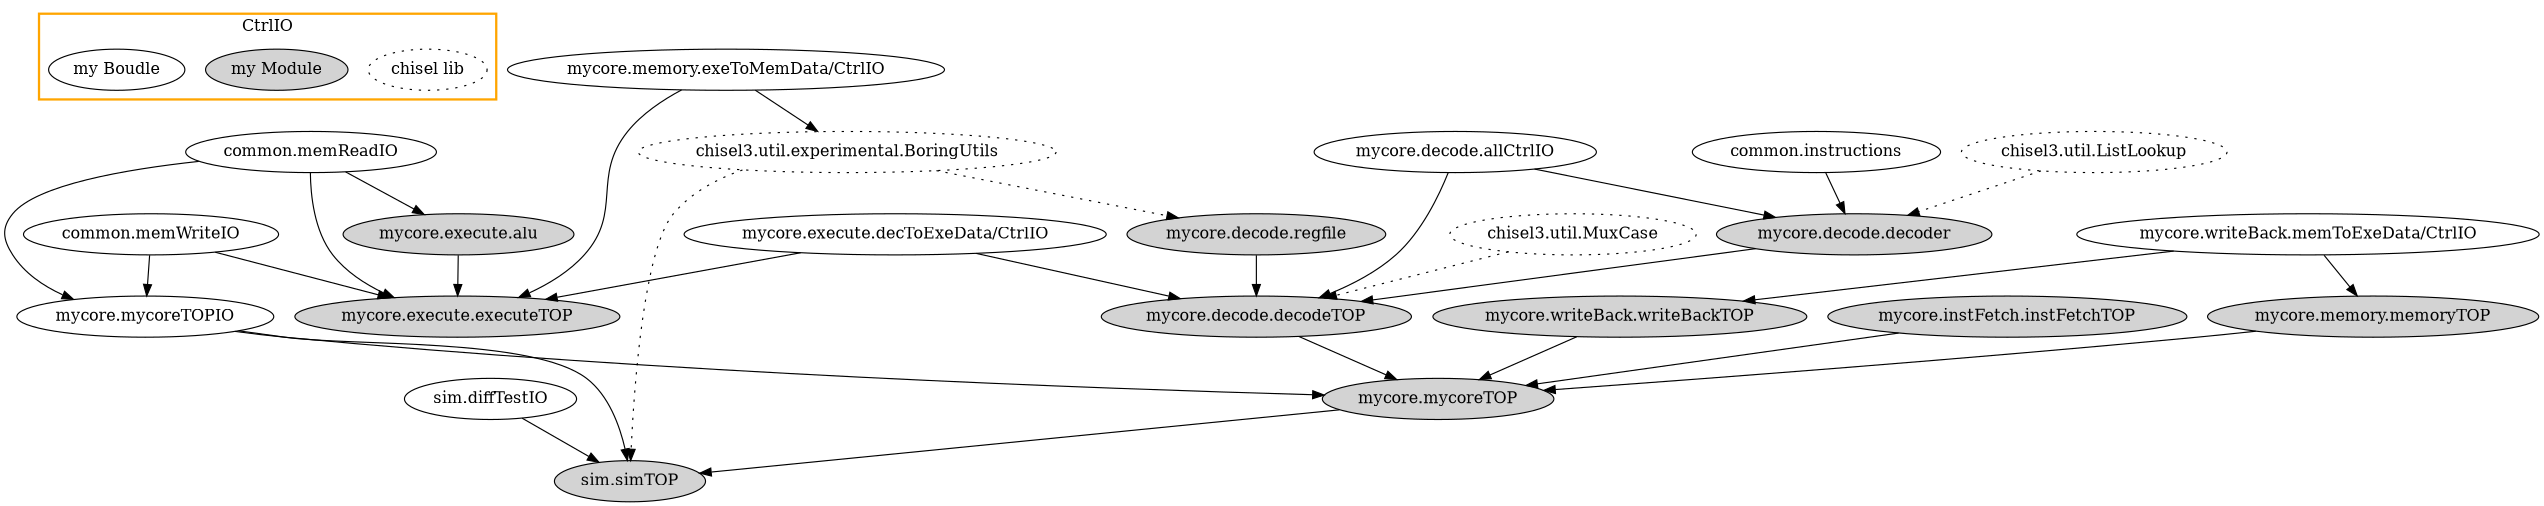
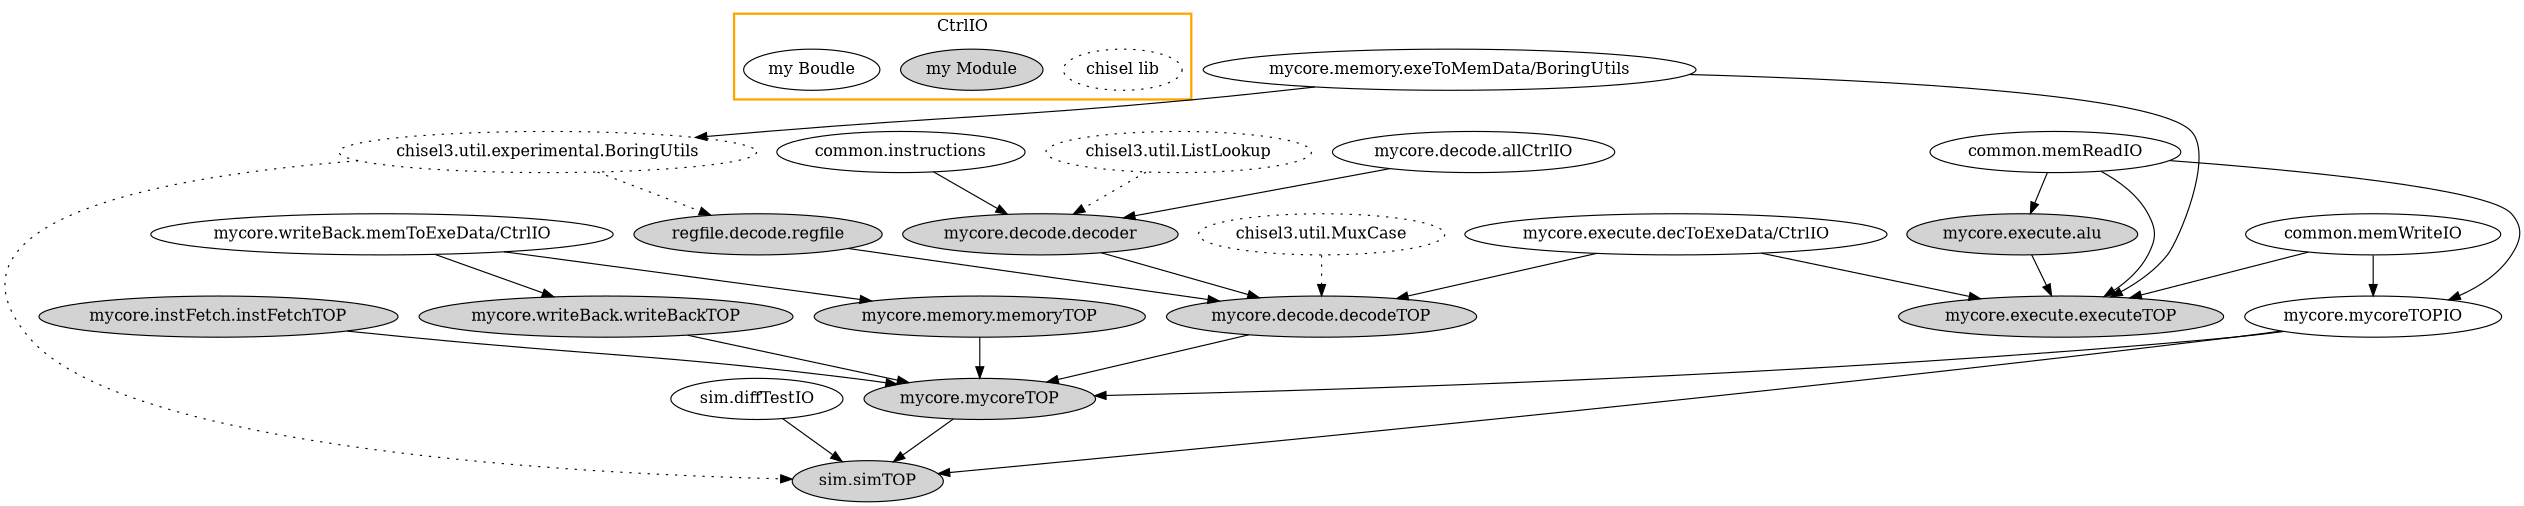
node "mycore.memory.exeToMemData/CtrlIO": label "mycore.memory.exeToMemData/CtrlIO" -> "mycore.memory.exeToMemData/BoringUtils"
node "mycore.decode.regfile": label "mycore.decode.regfile" -> "regfile.decode.regfile"
edge "mycore.decode.allCtrlIO" -> "mycore.decode.decodeTOP": removed
